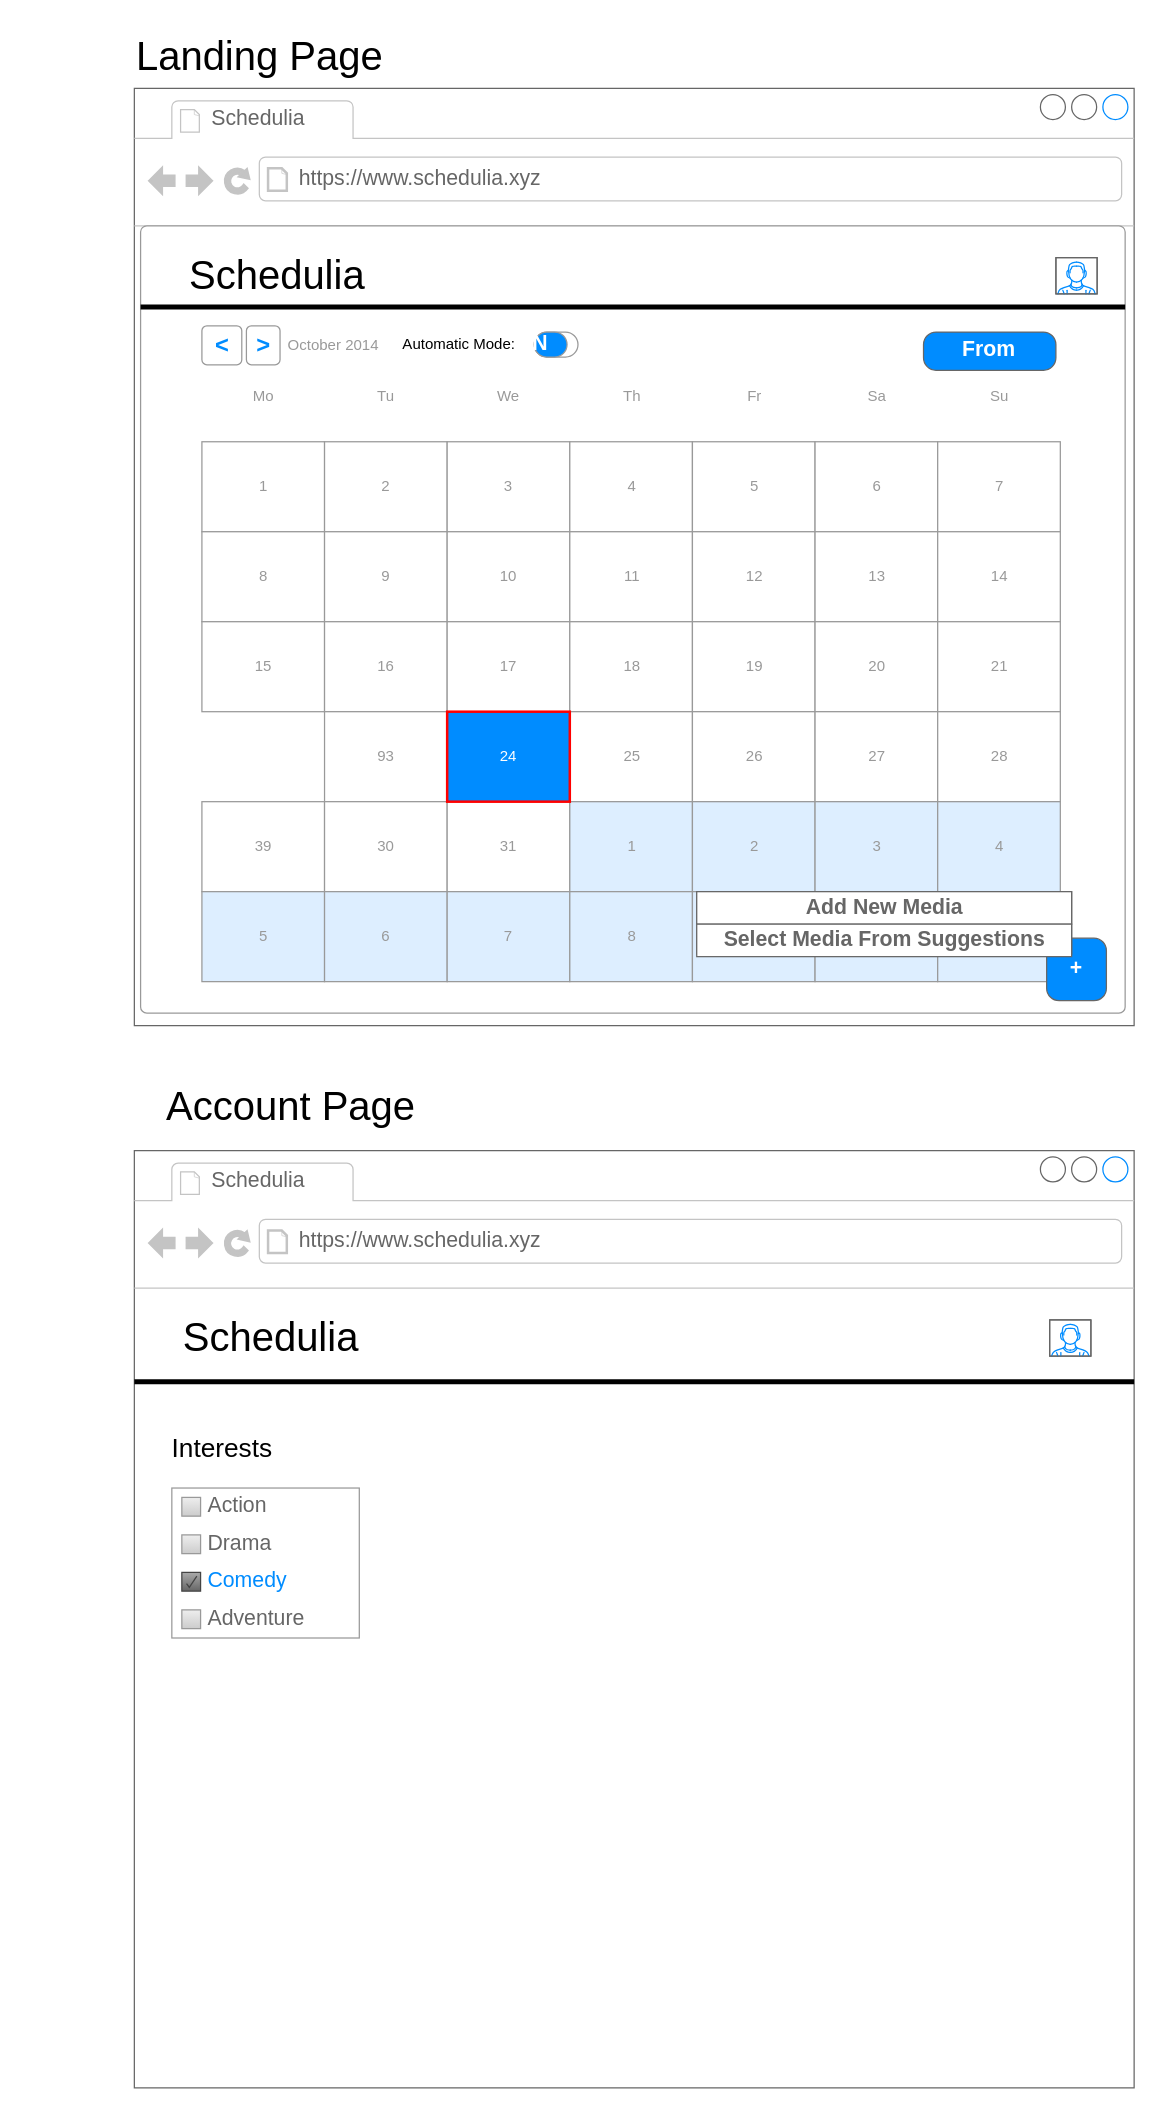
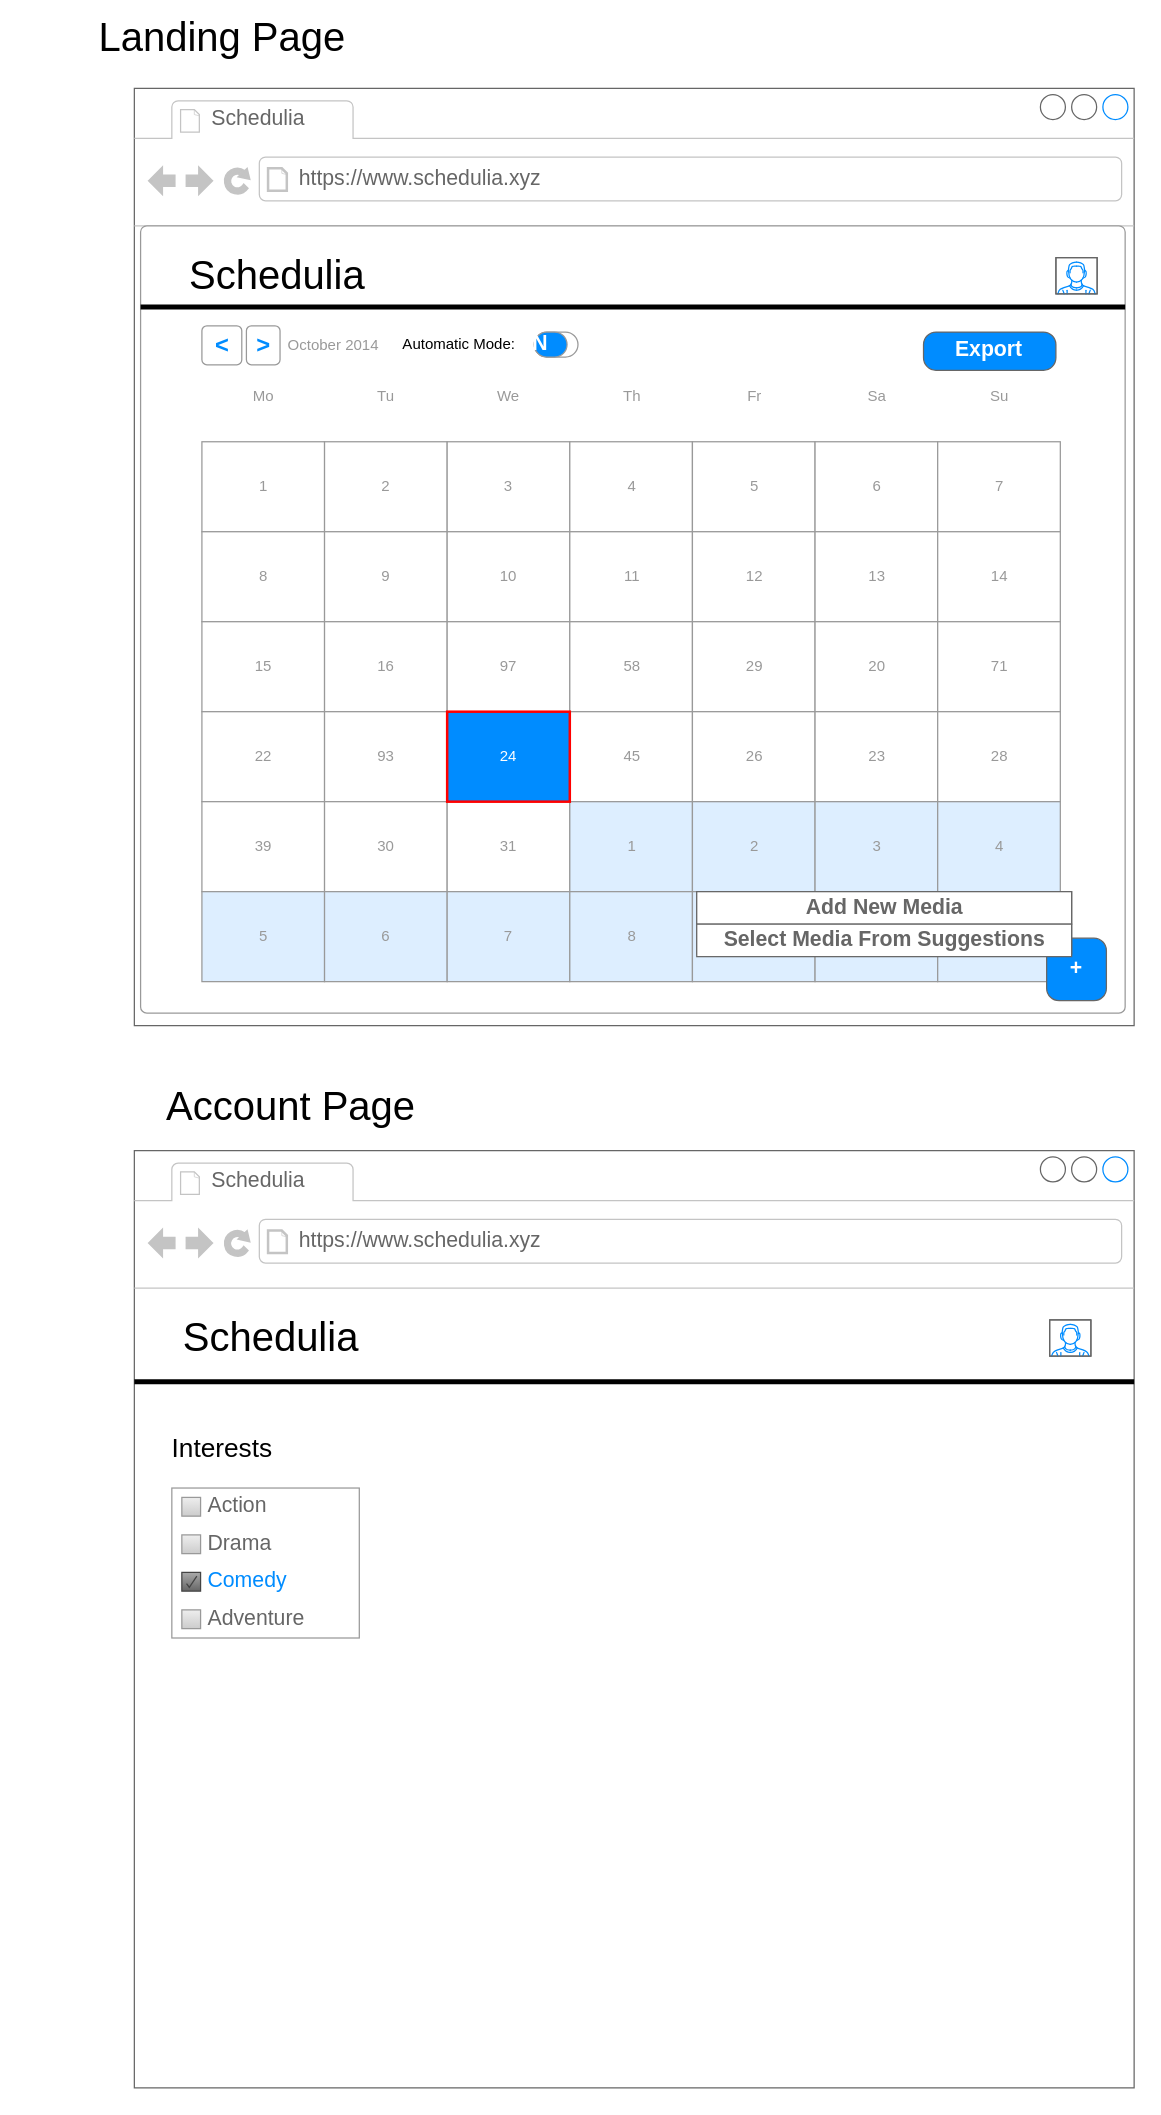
node "Landing Page": moved (259, 57) -> (222, 38)
node "From": label "From" -> "Export"
node "17": label "17" -> "97"
node "18": label "18" -> "58"
node "19": label "19" -> "29"
node "21": label "21" -> "71"
node "22": added
node "25": label "25" -> "45"
node "27": label "27" -> "23"
